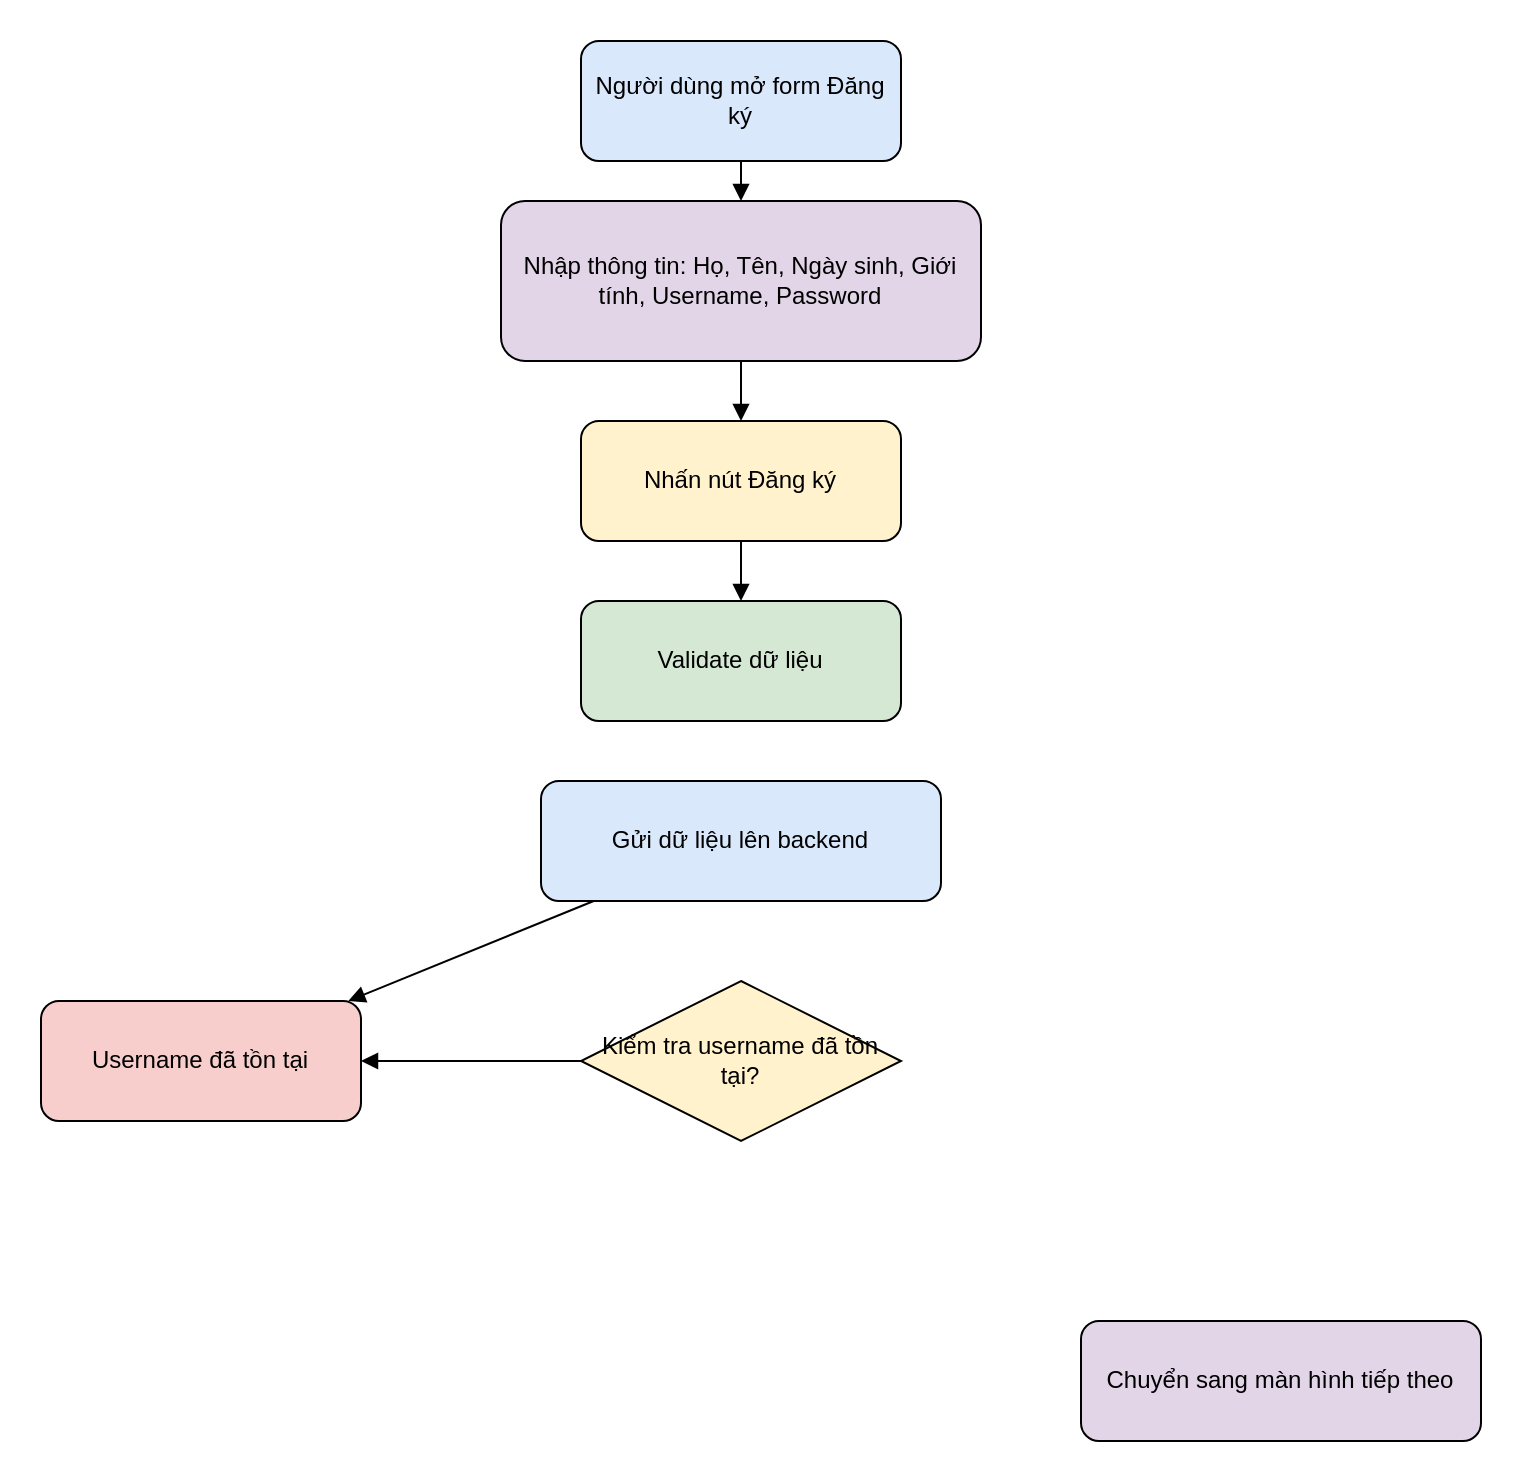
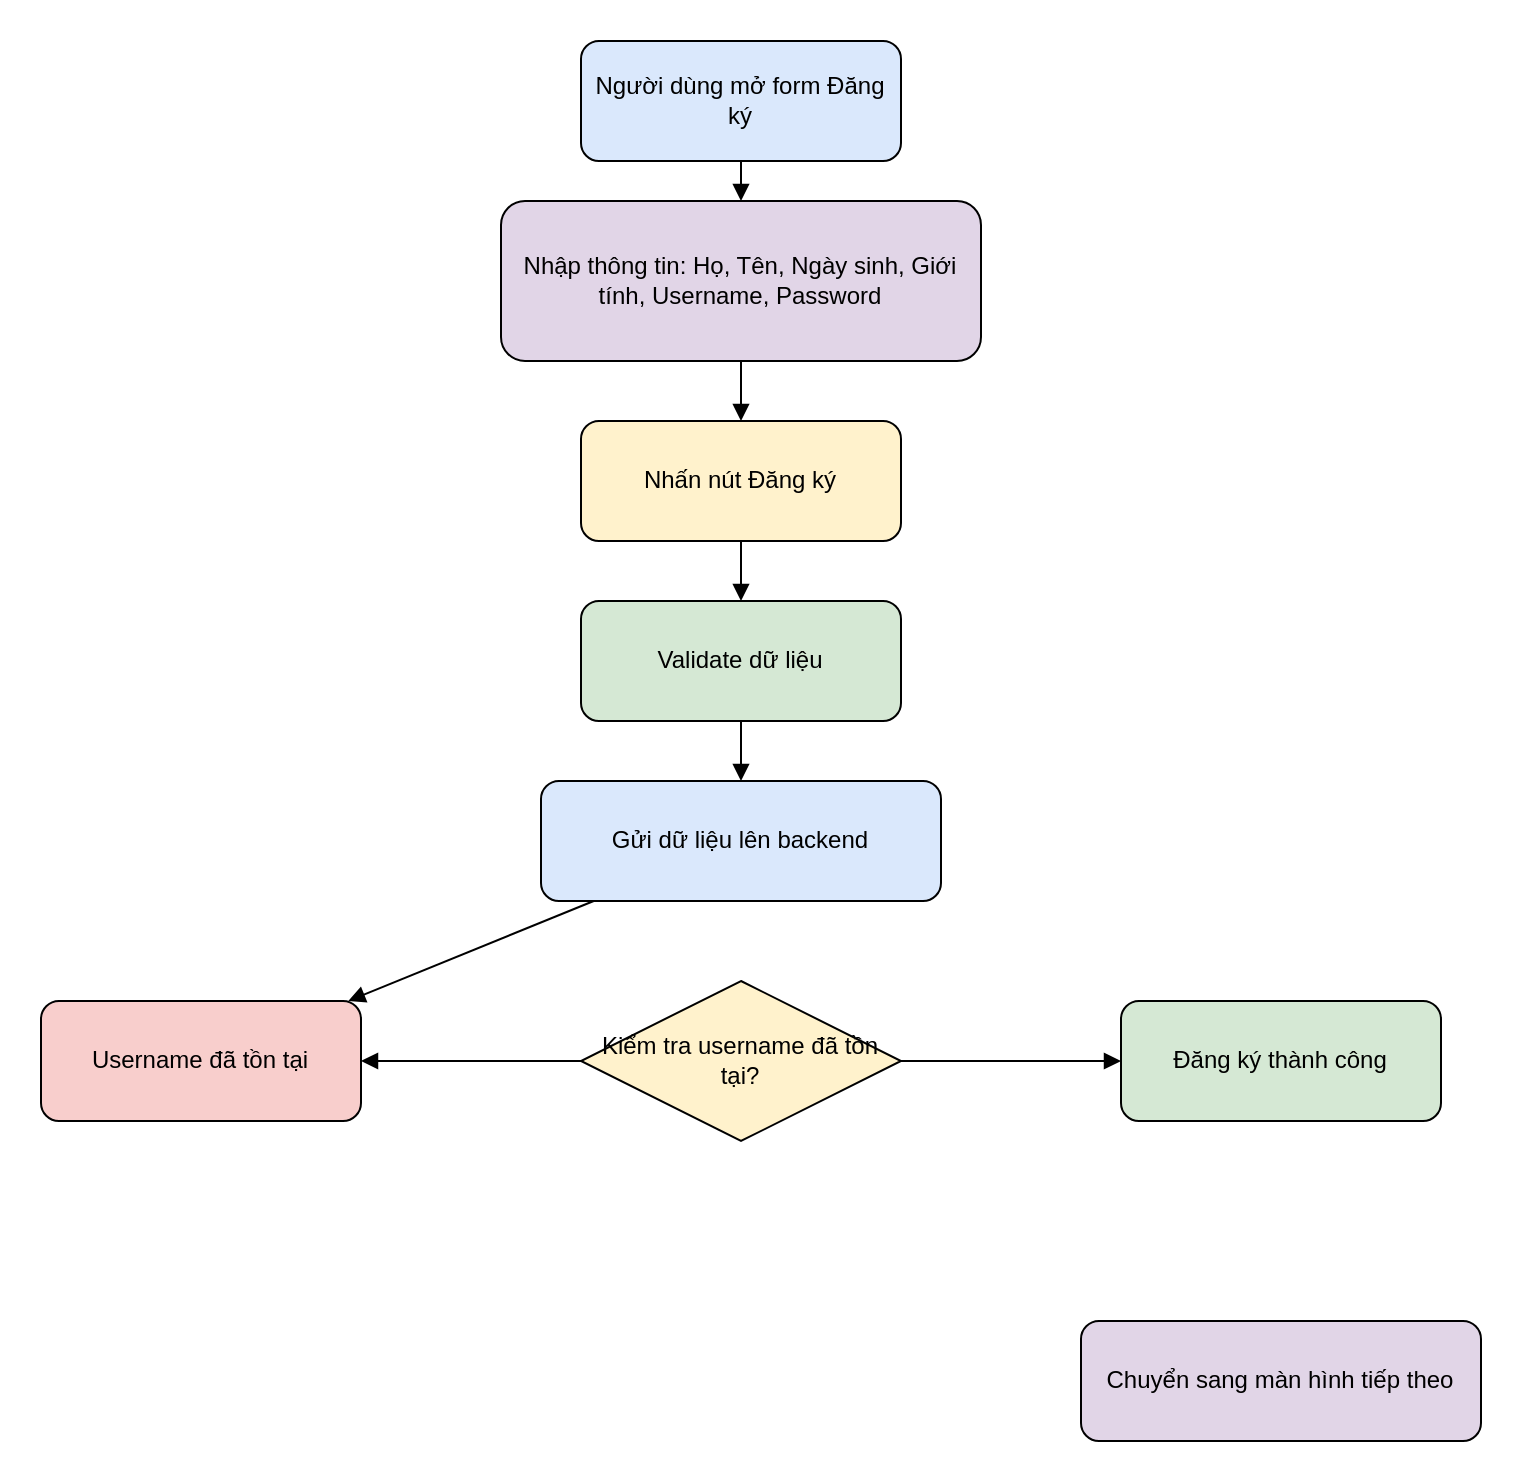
edge "Validate dữ liệu" -> "Gửi dữ liệu lên backend": added
edge "Kiểm tra username đã tồn tại?" -> "Đăng ký thành công": added
node "Đăng ký thành công": added
